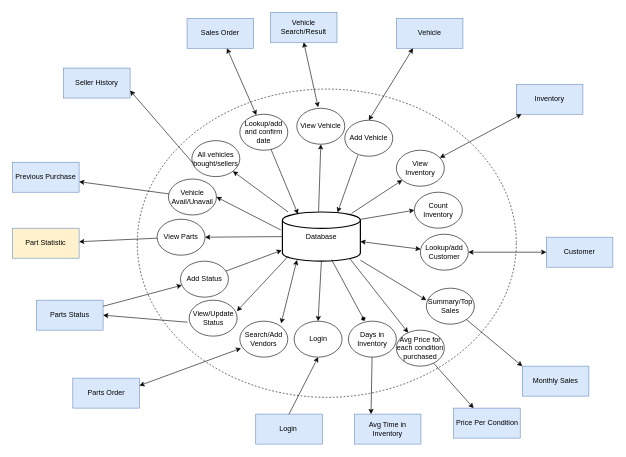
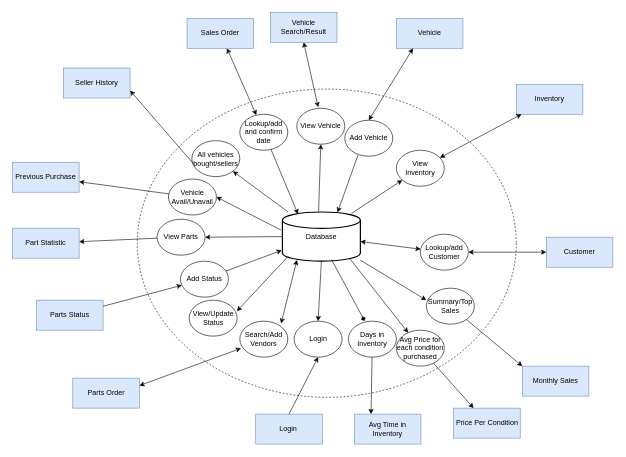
node "Count Inventory": removed
edge "Database" -> "Count Inventory": removed
node "Part Statistic": fillcolor #fff2cc -> #dae8fc
edge "View/Update Status" -> "Parts Status": removed
